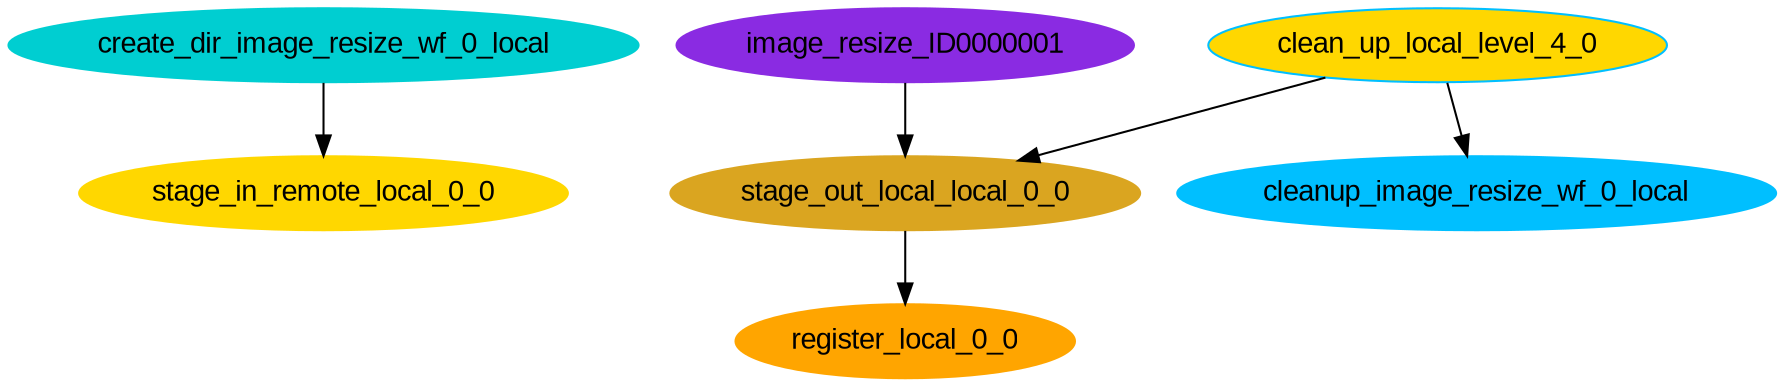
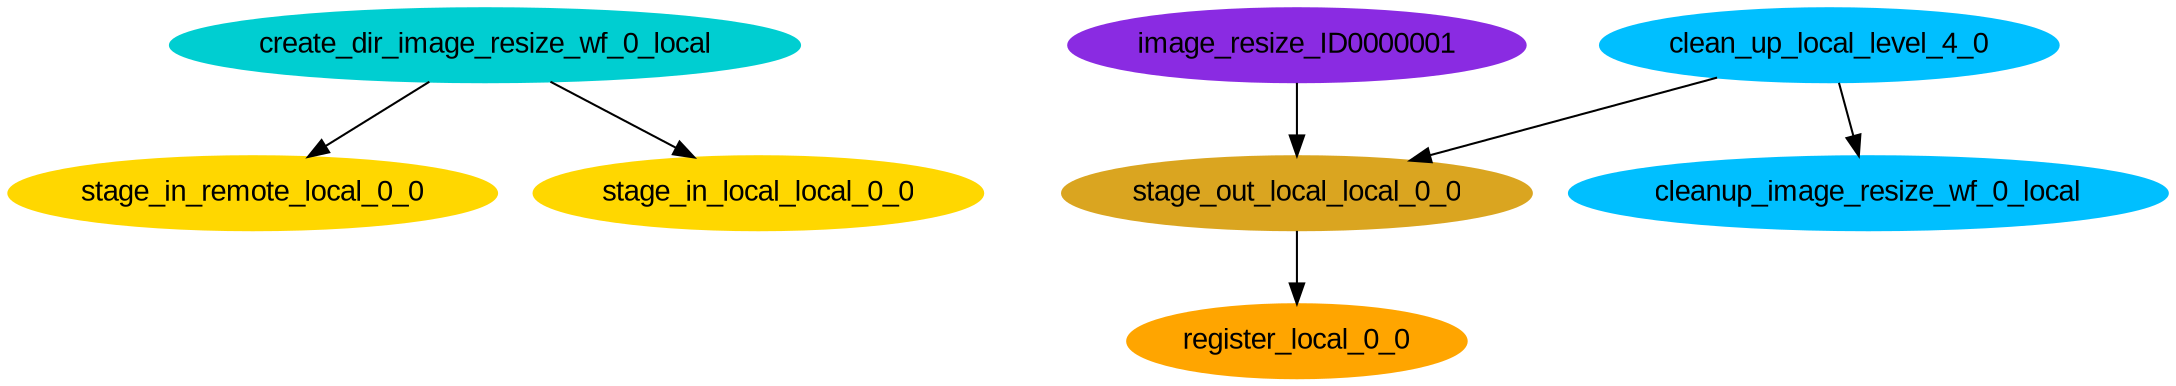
node "clean_up_local_level_4_0": fillcolor gold -> deepskyblue
node "stage_in_local_local_0_0": added
